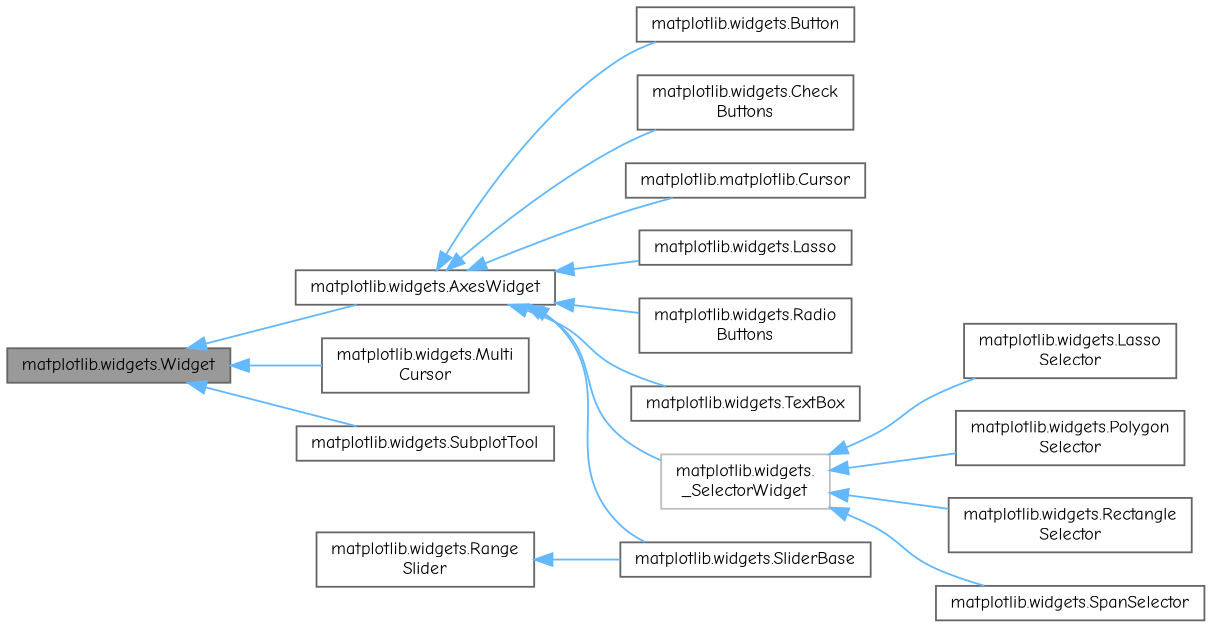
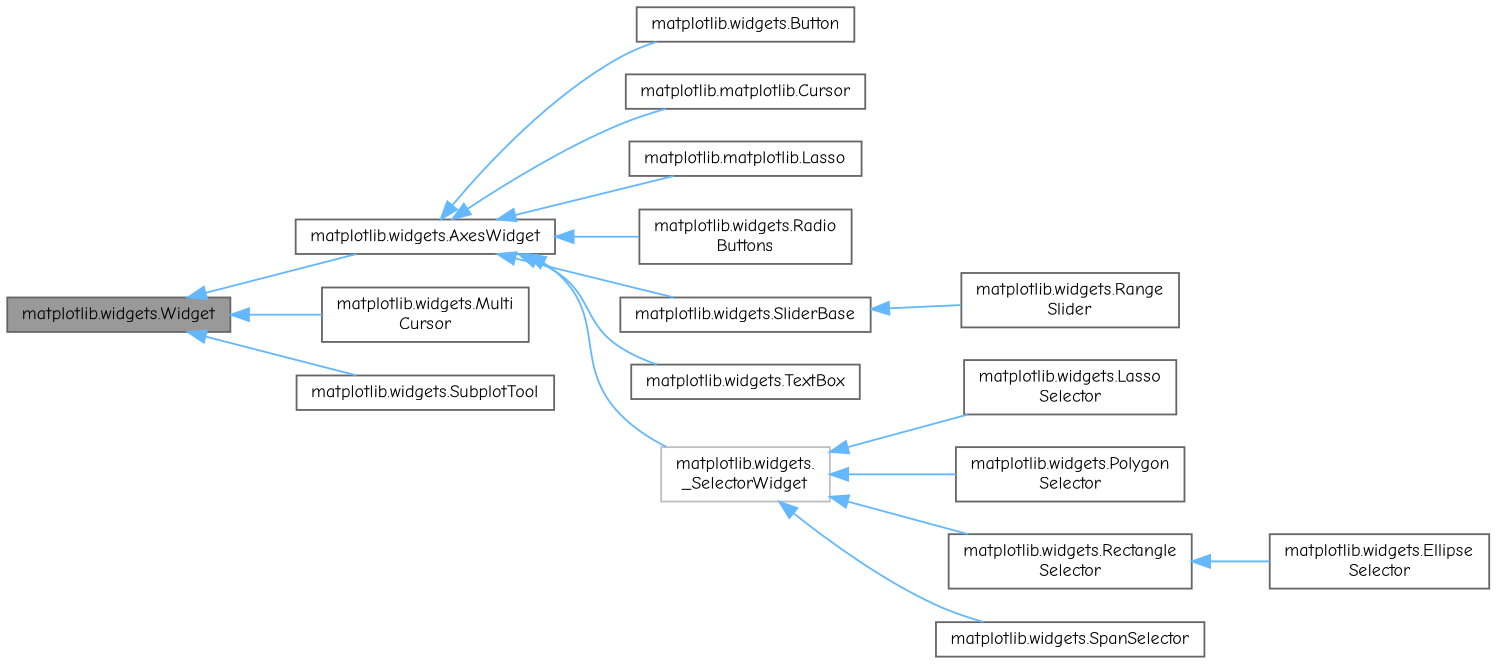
node "matplotlib.widgets.Check Buttons": removed
node "matplotlib.widgets.Lasso": label "matplotlib.widgets.Lasso" -> "matplotlib.matplotlib.Lasso"
edge "matplotlib.widgets.SliderBase" -> "matplotlib.widgets.Range Slider": reversed
node "matplotlib.widgets.Ellipse Selector": added
